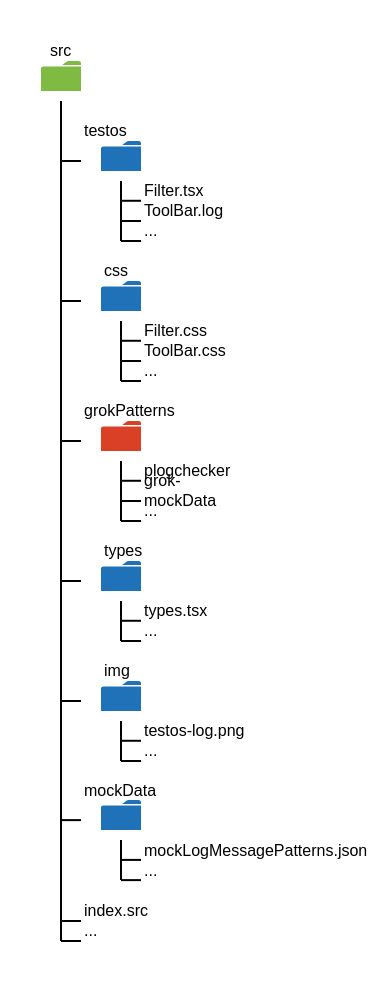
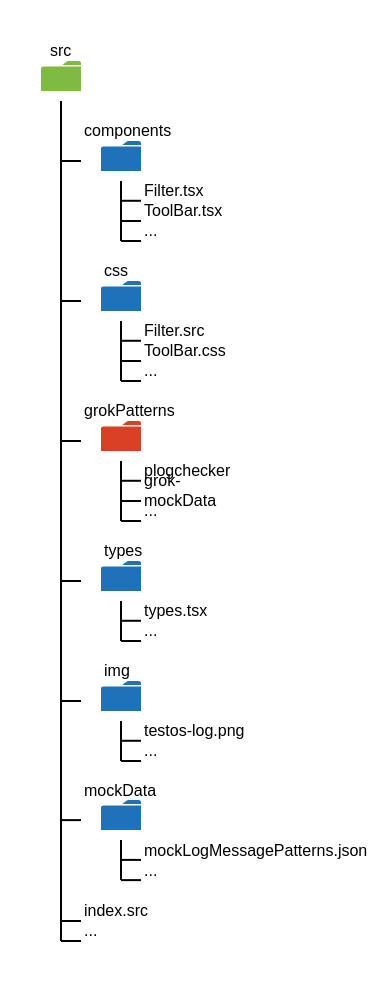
node "testos": label "testos" -> "components"
node "ToolBar.log": label "ToolBar.log" -> "ToolBar.tsx"
node "Filter.css": label "Filter.css" -> "Filter.src"
